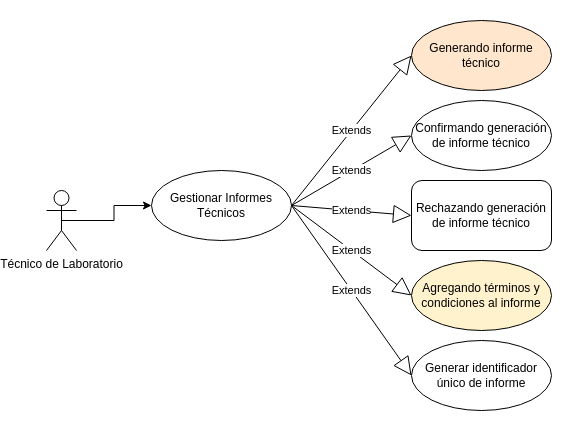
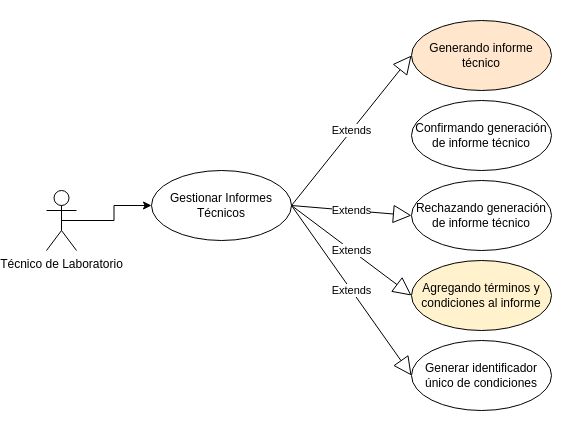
edge "Gestionar Informes Técnicos" -> "Confirmando generación de informe técnico": removed, label "Extends"
node "Rechazando generación de informe técnico": shape rounded rectangle -> ellipse
node "Generar identificador único de informe": label "Generar identificador único de informe" -> "Generar identificador único de condiciones"
